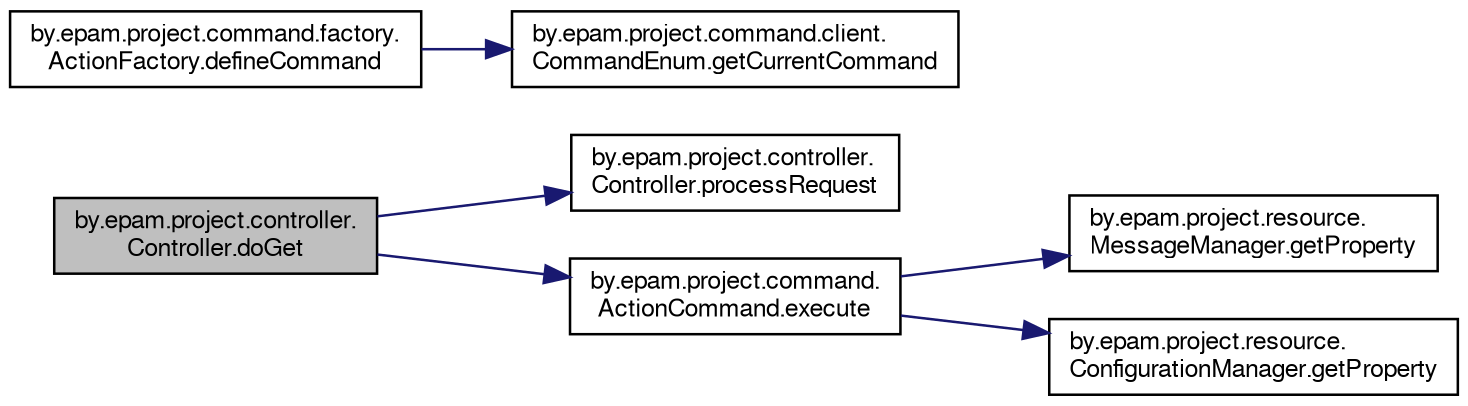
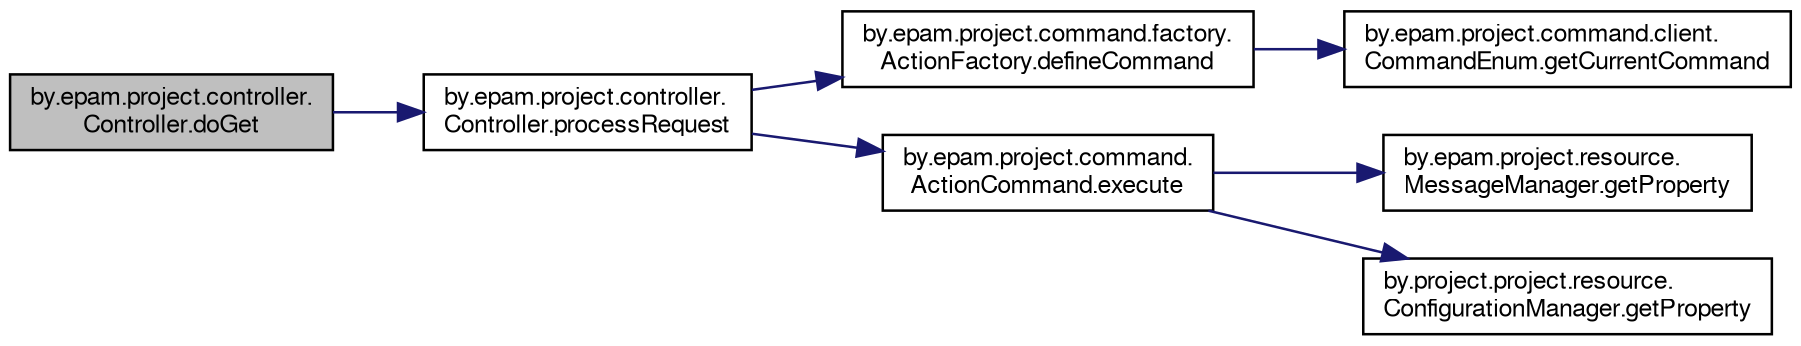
edge "by.epam.project.controller. Controller.processRequest" -> "by.epam.project.command.factory. ActionFactory.defineCommand": added
edge "by.epam.project.controller. Controller.doGet" -> "by.epam.project.command. ActionCommand.execute": now "by.epam.project.controller. Controller.processRequest" -> "by.epam.project.command. ActionCommand.execute"
node "by.epam.project.resource. ConfigurationManager.getProperty": label "by.epam.project.resource. ConfigurationManager.getProperty" -> "by.project.project.resource. ConfigurationManager.getProperty"
